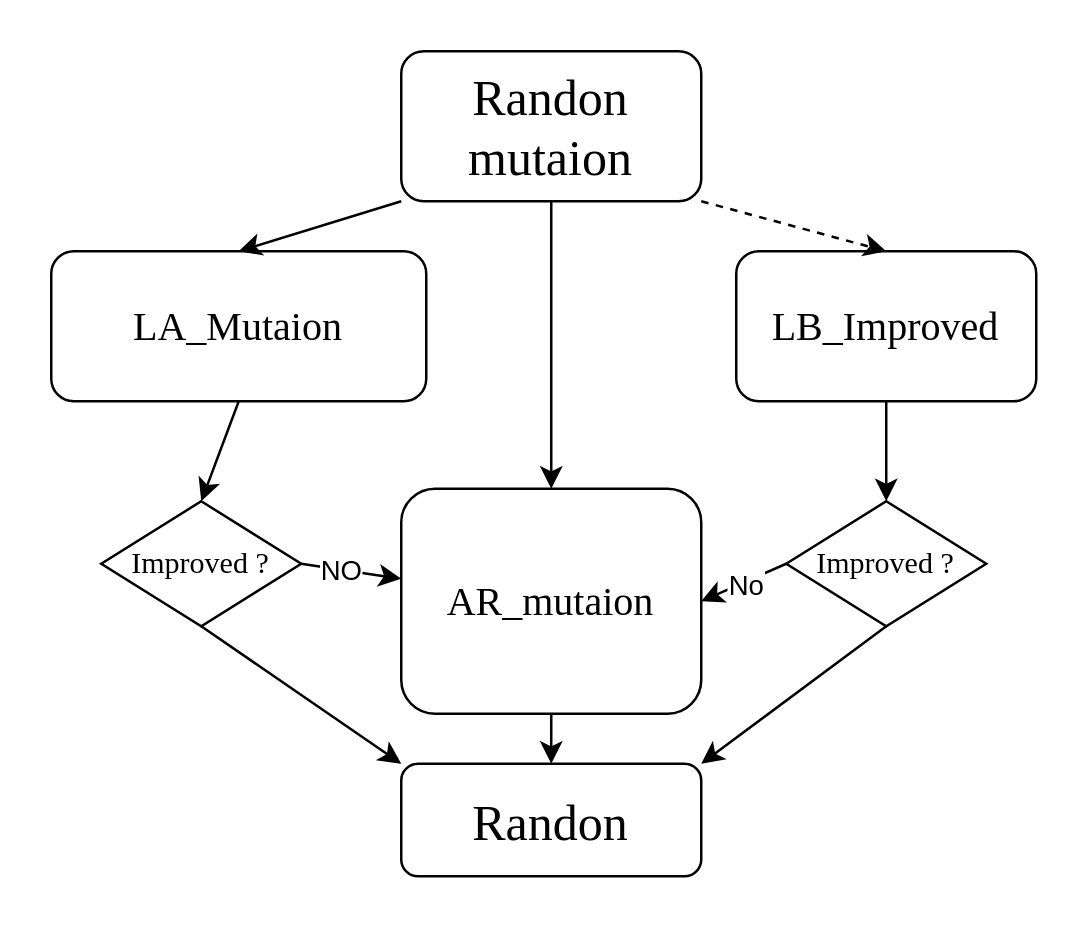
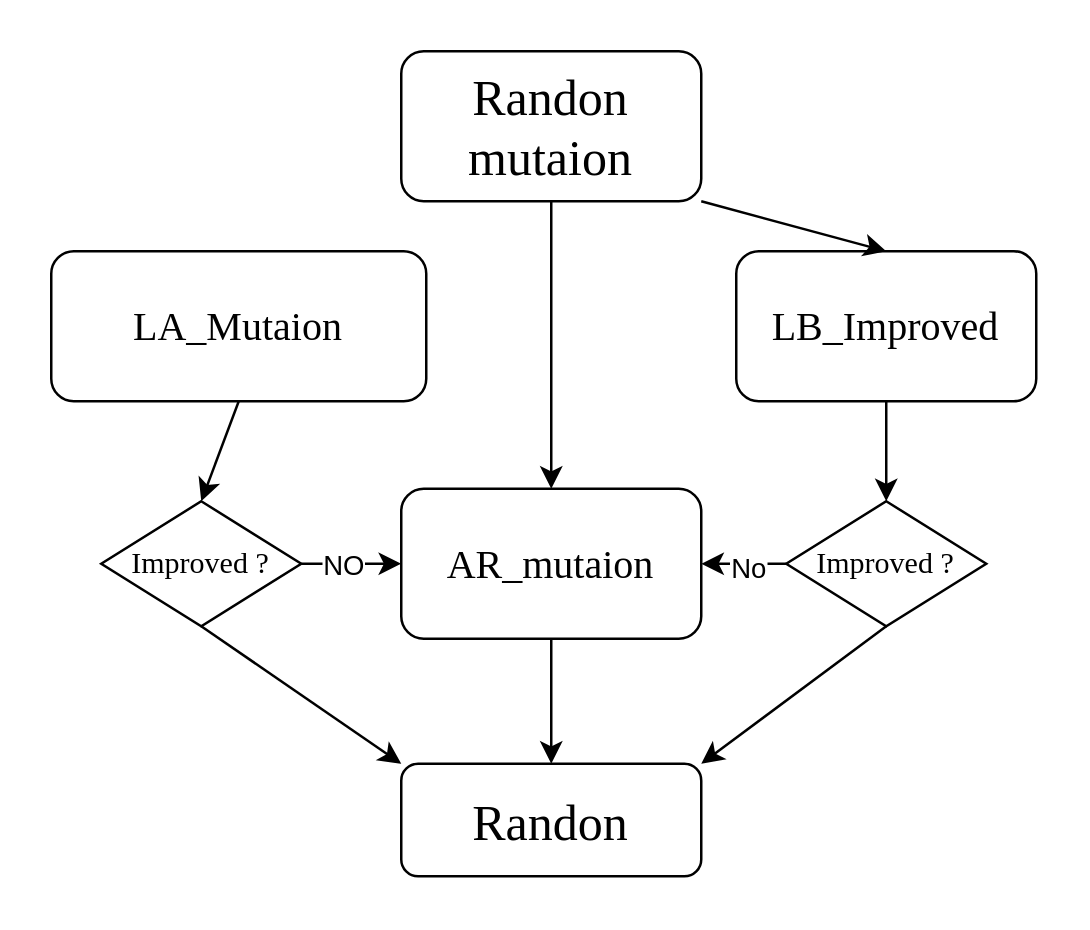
edge "Randon mutaion" -> "LA_Mutaion": removed
edge "Randon mutaion" -> "LB_Improved": style dashed -> solid
node "AR_mutaion": size 300x225 -> 300x150
